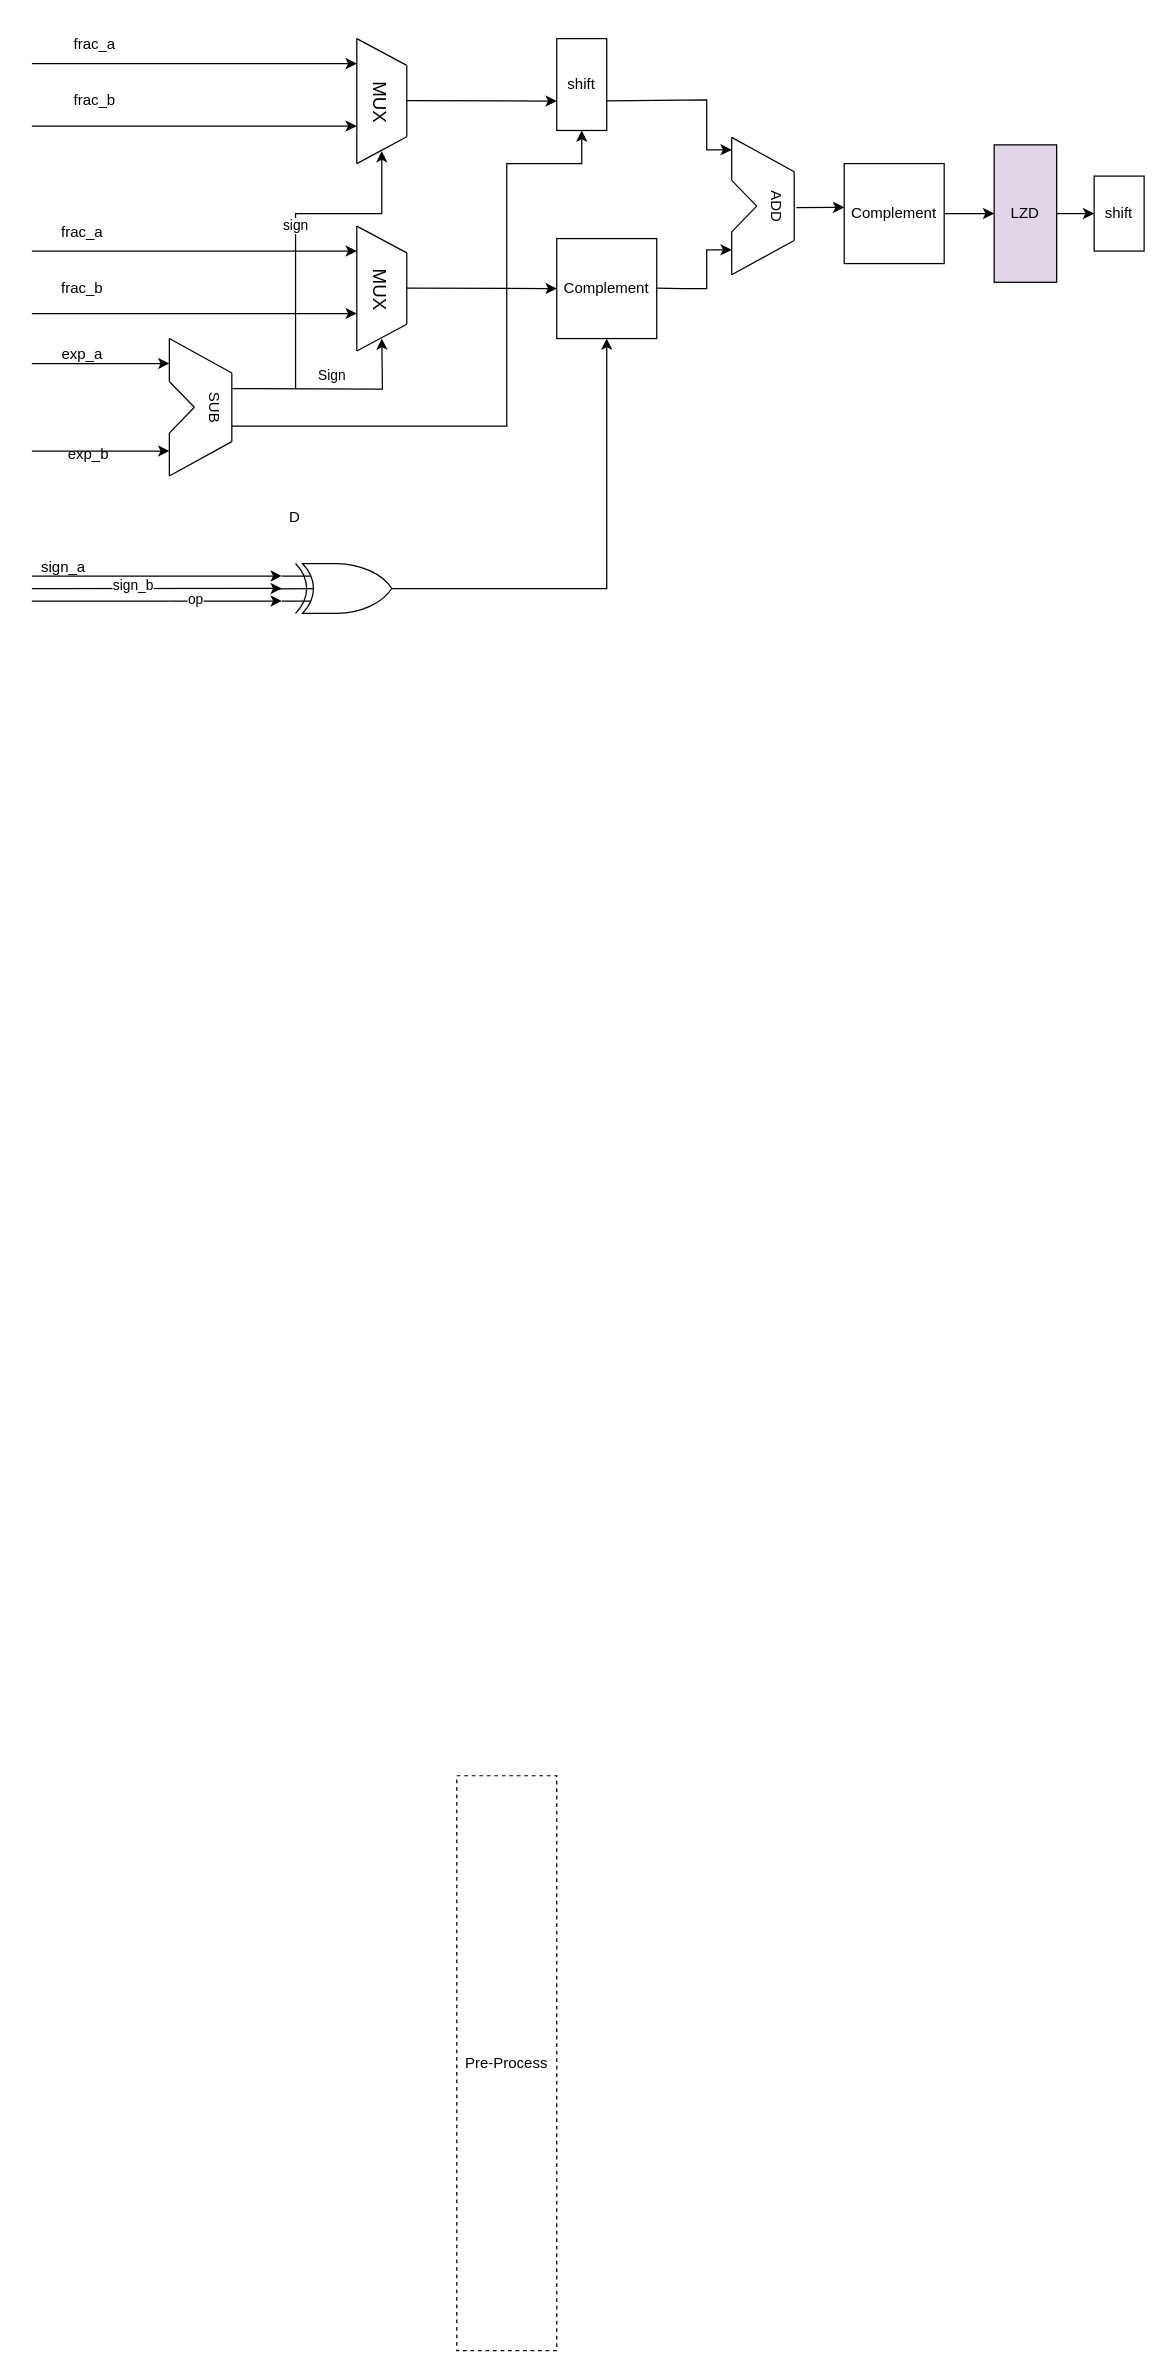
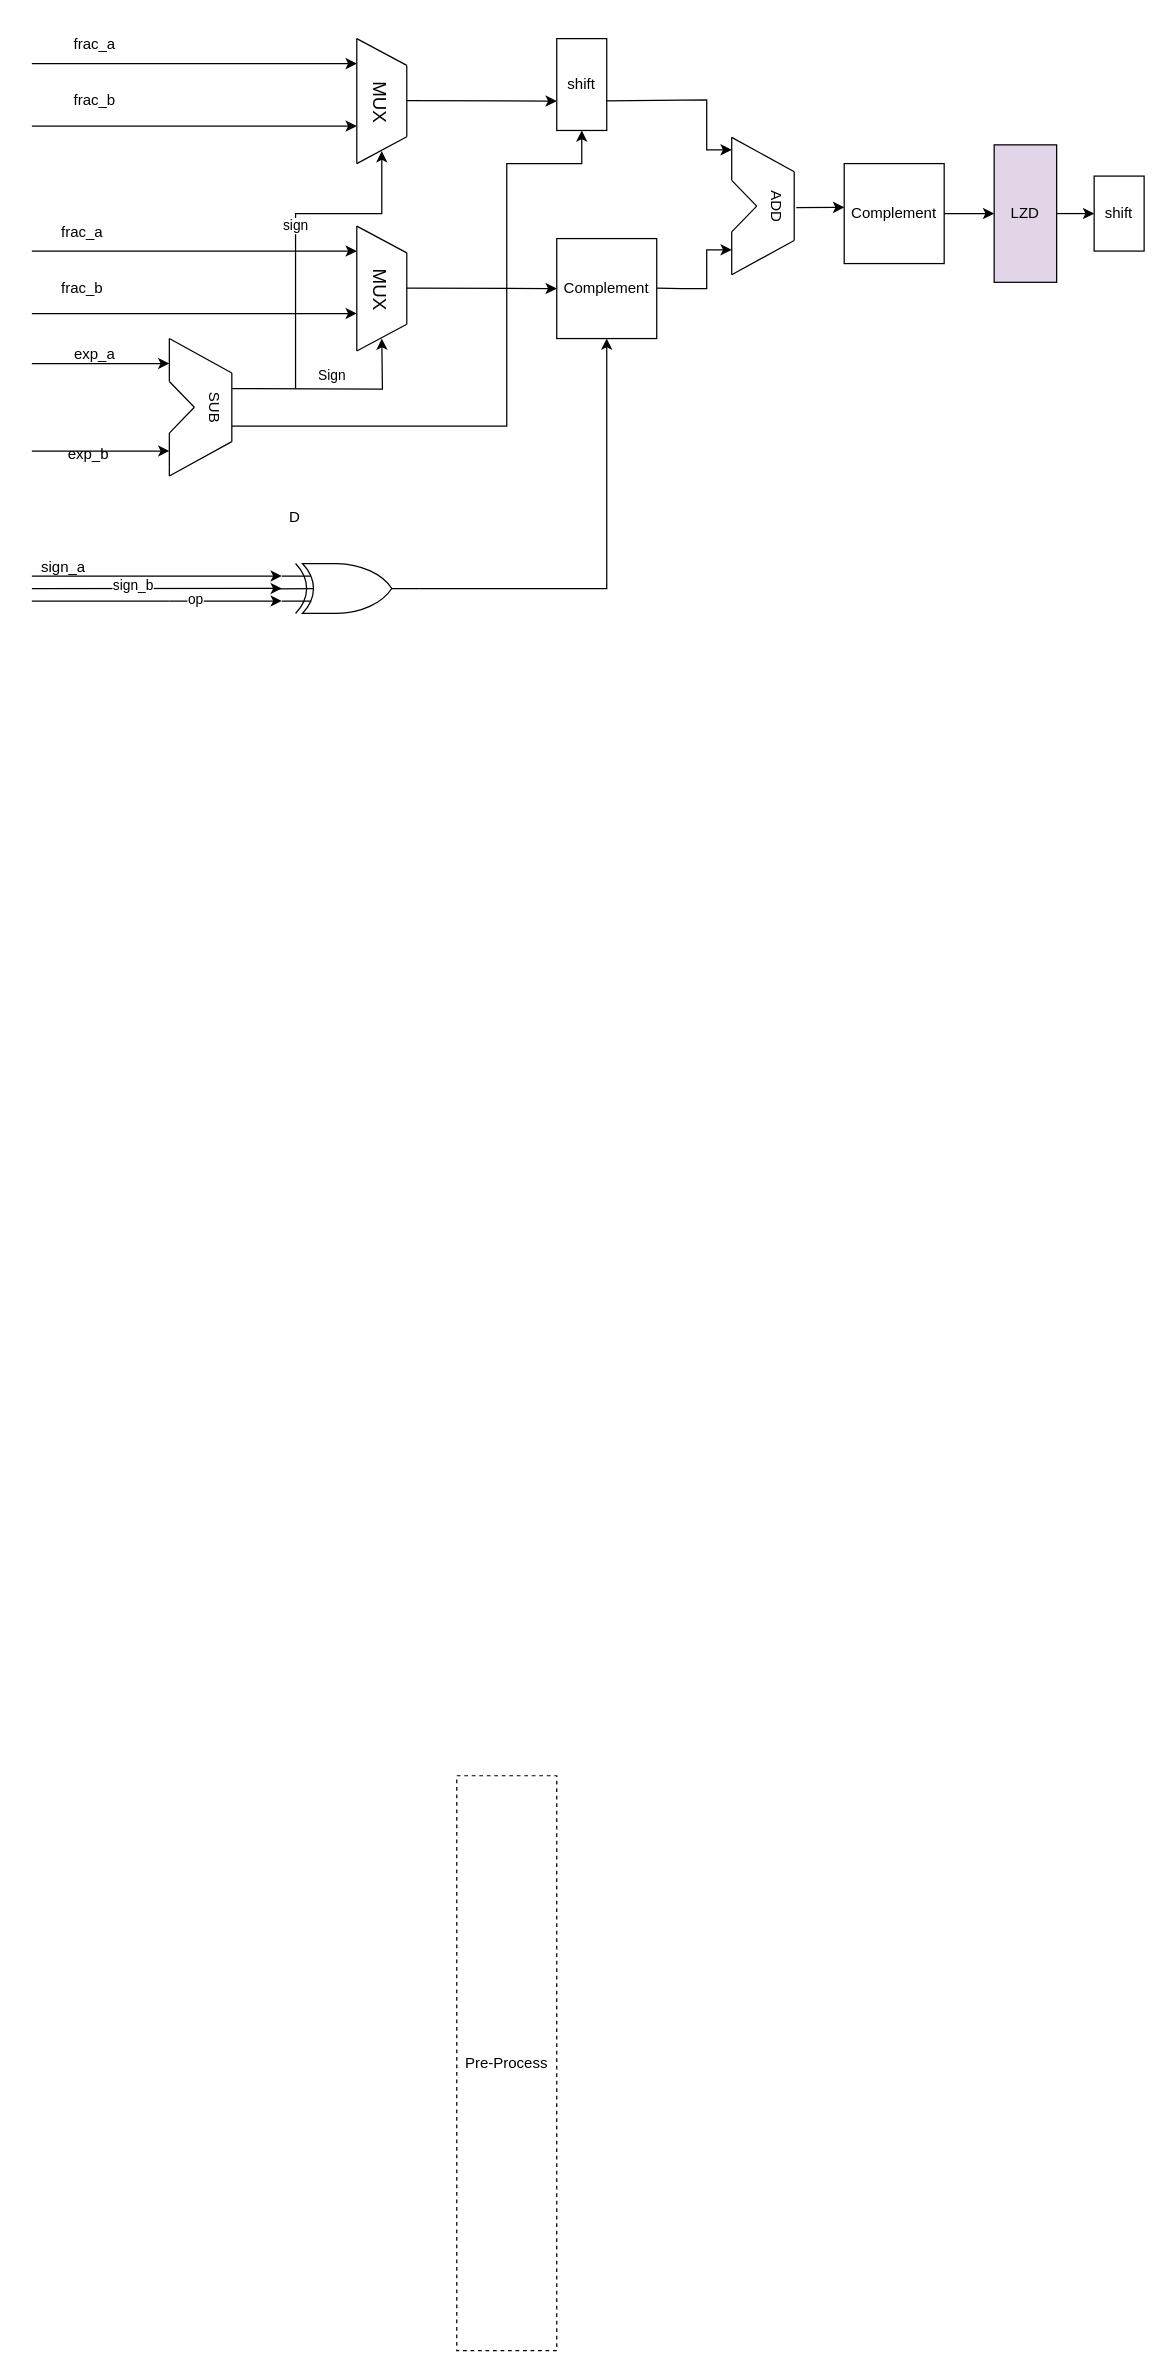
node "exp_a": moved (82, 354) -> (94, 354)
